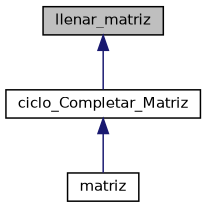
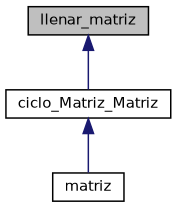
node "ciclo_Completar_Matriz": label "ciclo_Completar_Matriz" -> "ciclo_Matriz_Matriz"
